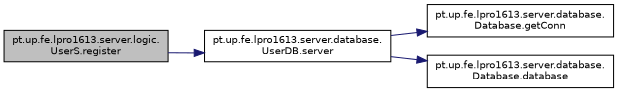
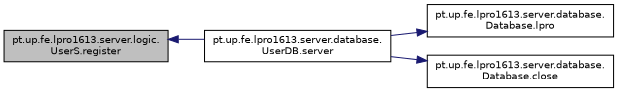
node "pt.up.fe.lpro1613.server.database. Database.getConn": label "pt.up.fe.lpro1613.server.database. Database.getConn" -> "pt.up.fe.lpro1613.server.database. Database.lpro"
edge "pt.up.fe.lpro1613.server.logic. UserS.register" -> "pt.up.fe.lpro1613.server.database. UserDB.server": reversed
node "pt.up.fe.lpro1613.server.database. Database.database": label "pt.up.fe.lpro1613.server.database. Database.database" -> "pt.up.fe.lpro1613.server.database. Database.close"
